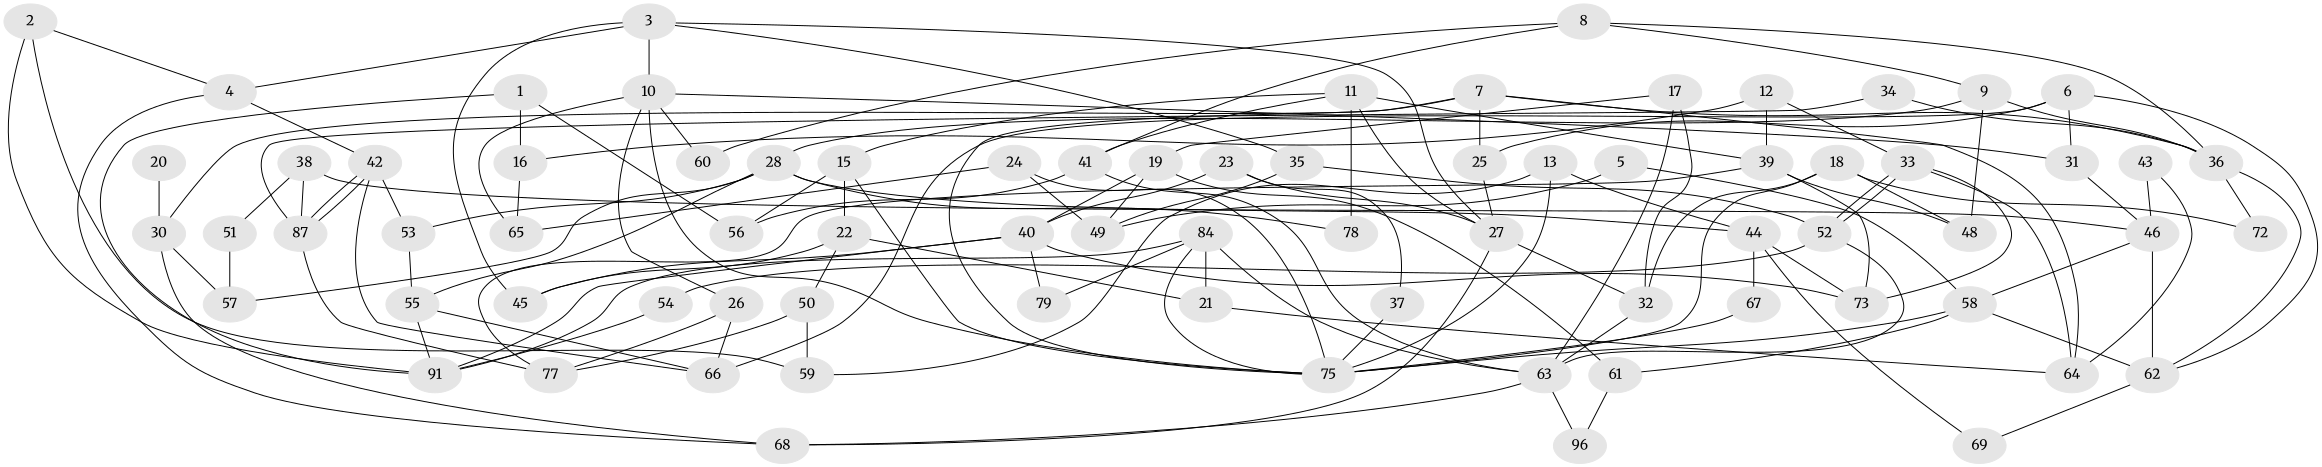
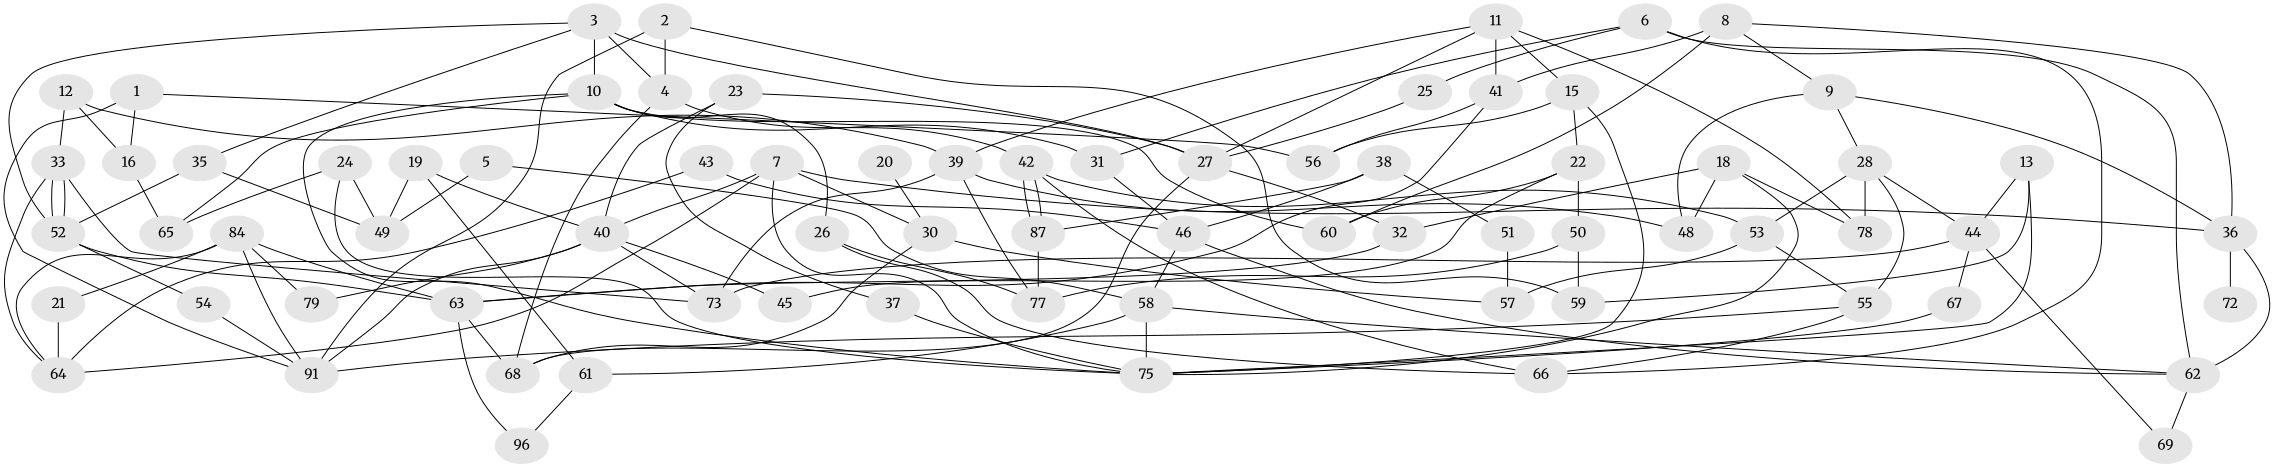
node "17": removed
node "34": removed
edge "3" -- "45": now "3" -- "52"
edge "7" -- "25": now "7" -- "40"
edge "18" -- "72": now "18" -- "78"
edge "28" -- "57": now "53" -- "57"
edge "22" -- "21": now "22" -- "60"
edge "84" -- "75": now "84" -- "64"
